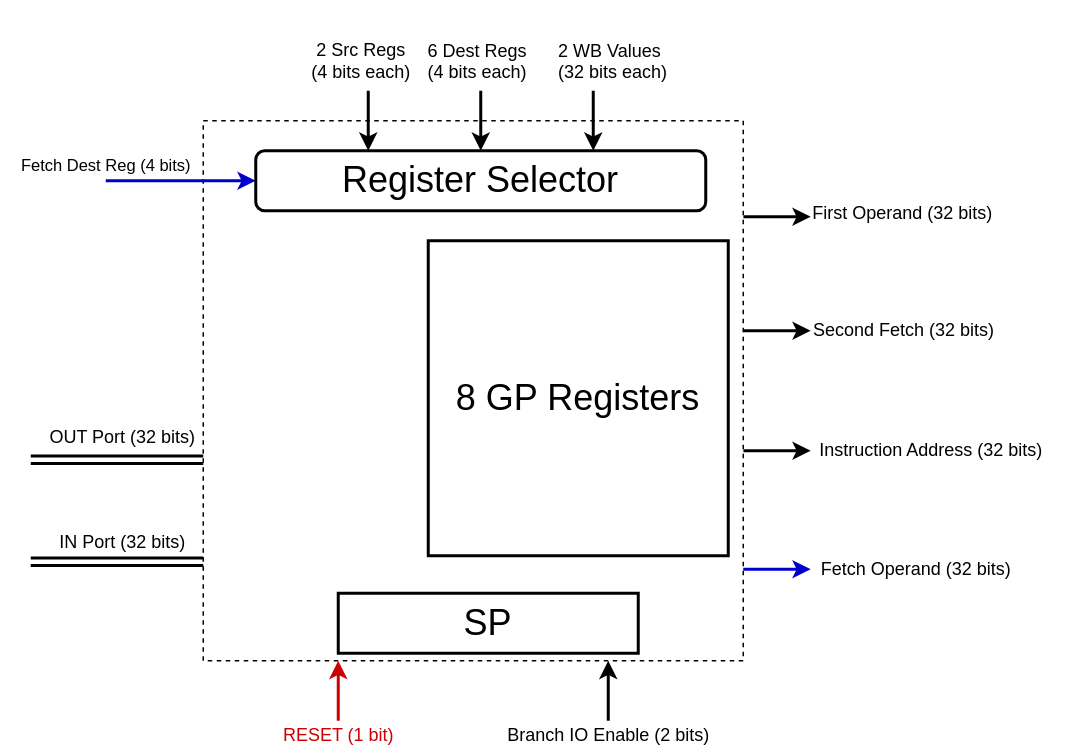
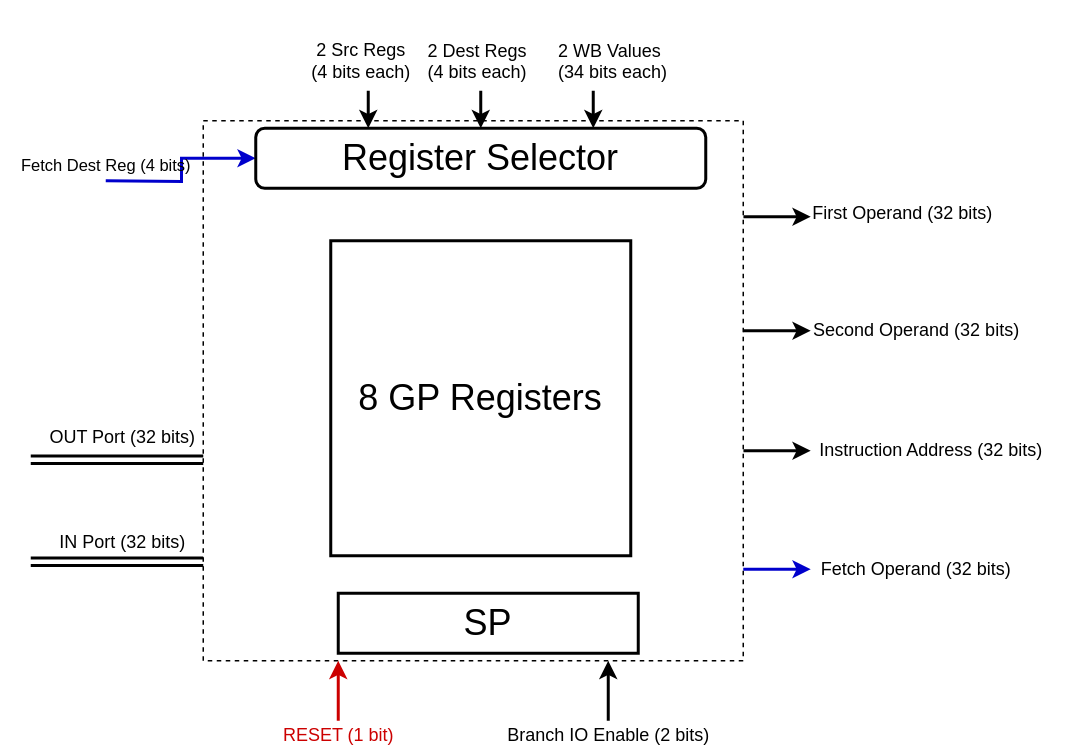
node "6 Dest Regs (4 bits each)": label "6 Dest Regs (4 bits each)" -> "2 Dest Regs (4 bits each)"
node "2 WB Values (32 bits each)": label "2 WB Values (32 bits each)" -> "2 WB Values (34 bits each)"
node "Register Selector": moved (481, 181) -> (481, 158)
node "Second Fetch (32 bits)": label "Second Fetch (32 bits)" -> "Second Operand (32 bits)"
node "8 GP Registers": moved (578, 398) -> (481, 398)
